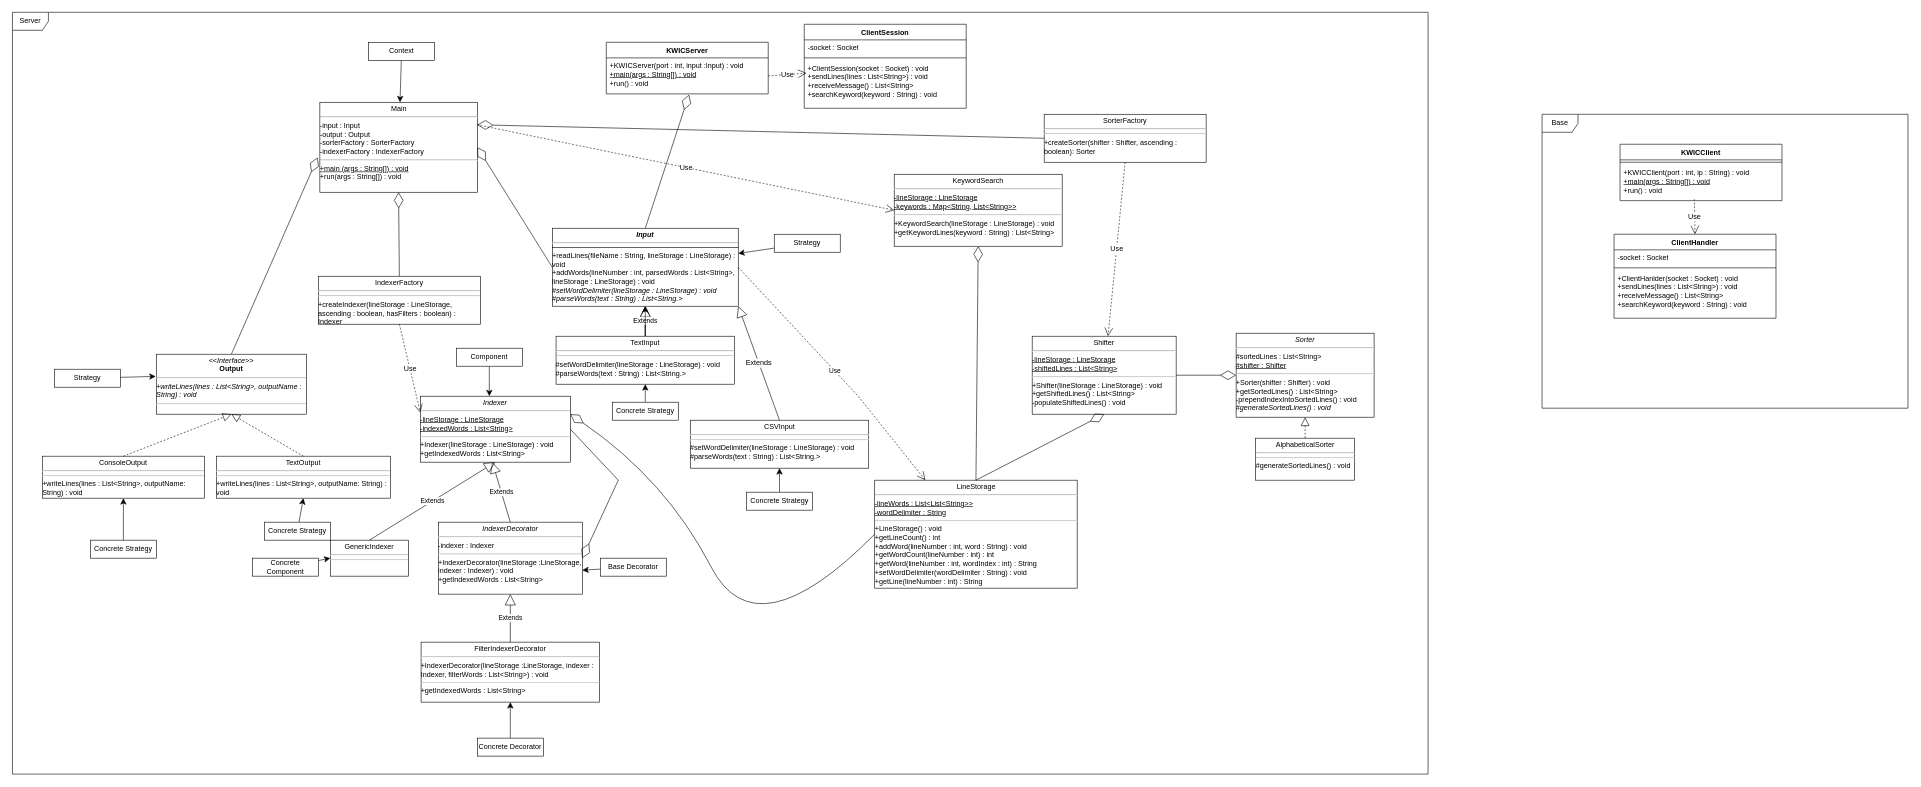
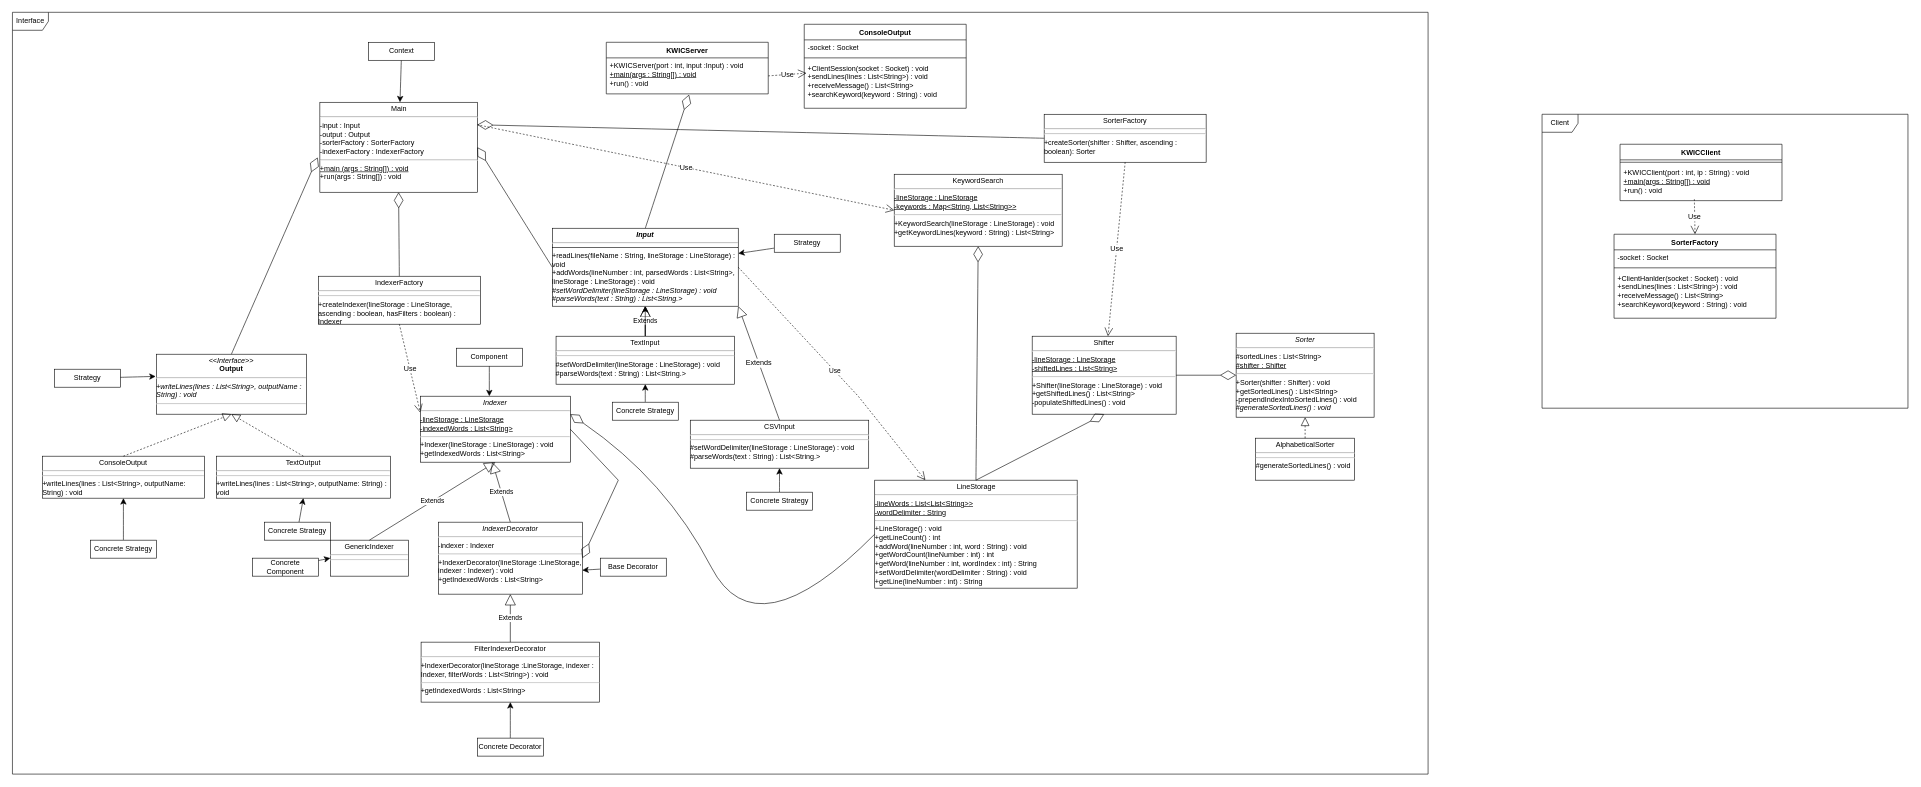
node "Server": label "Server" -> "Interface"
node "ClientSession": label "ClientSession" -> "ConsoleOutput"
node "Base": label "Base" -> "Client"
node "ClientHandler": label "ClientHandler" -> "SorterFactory"
